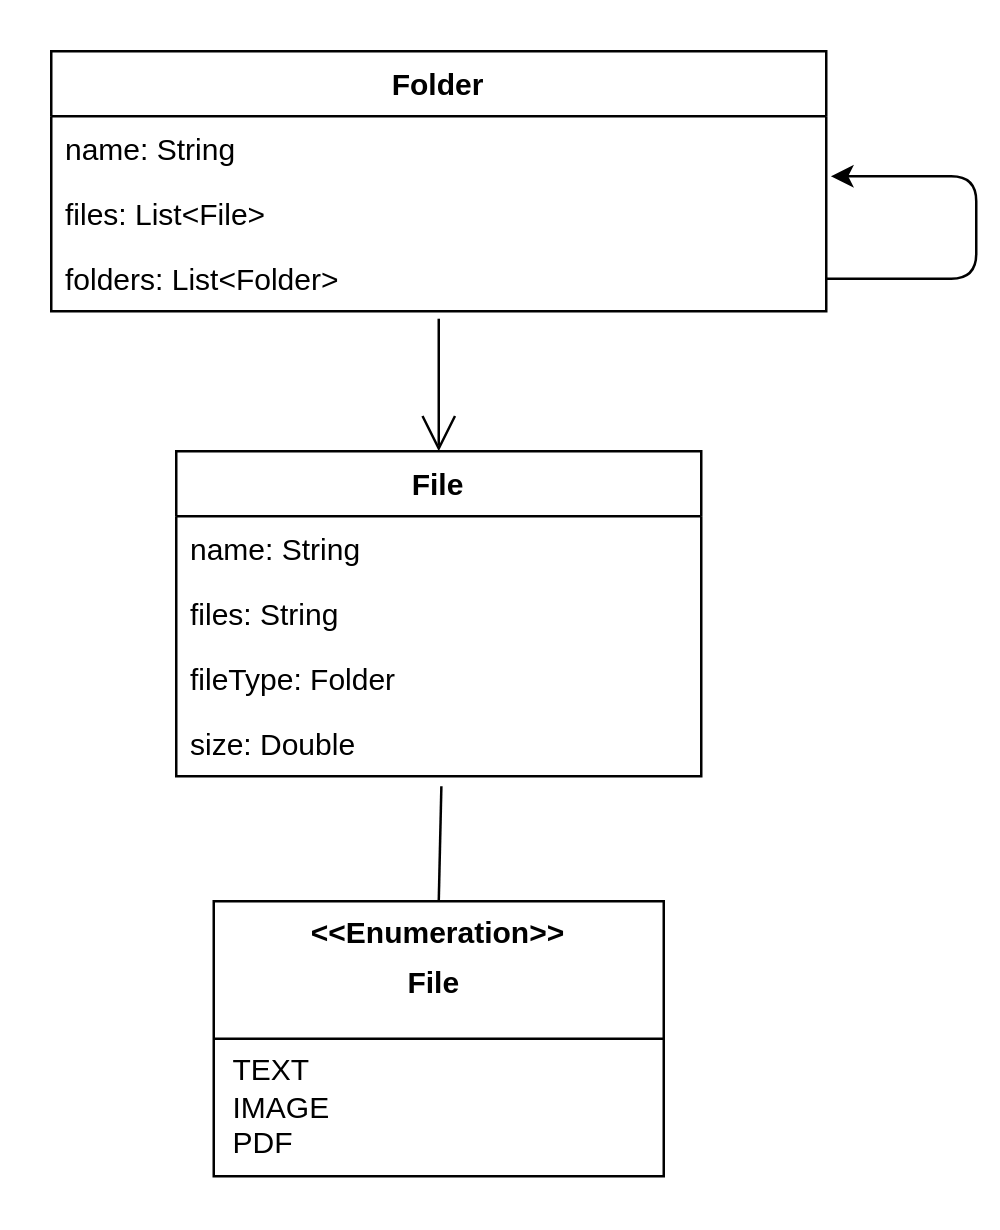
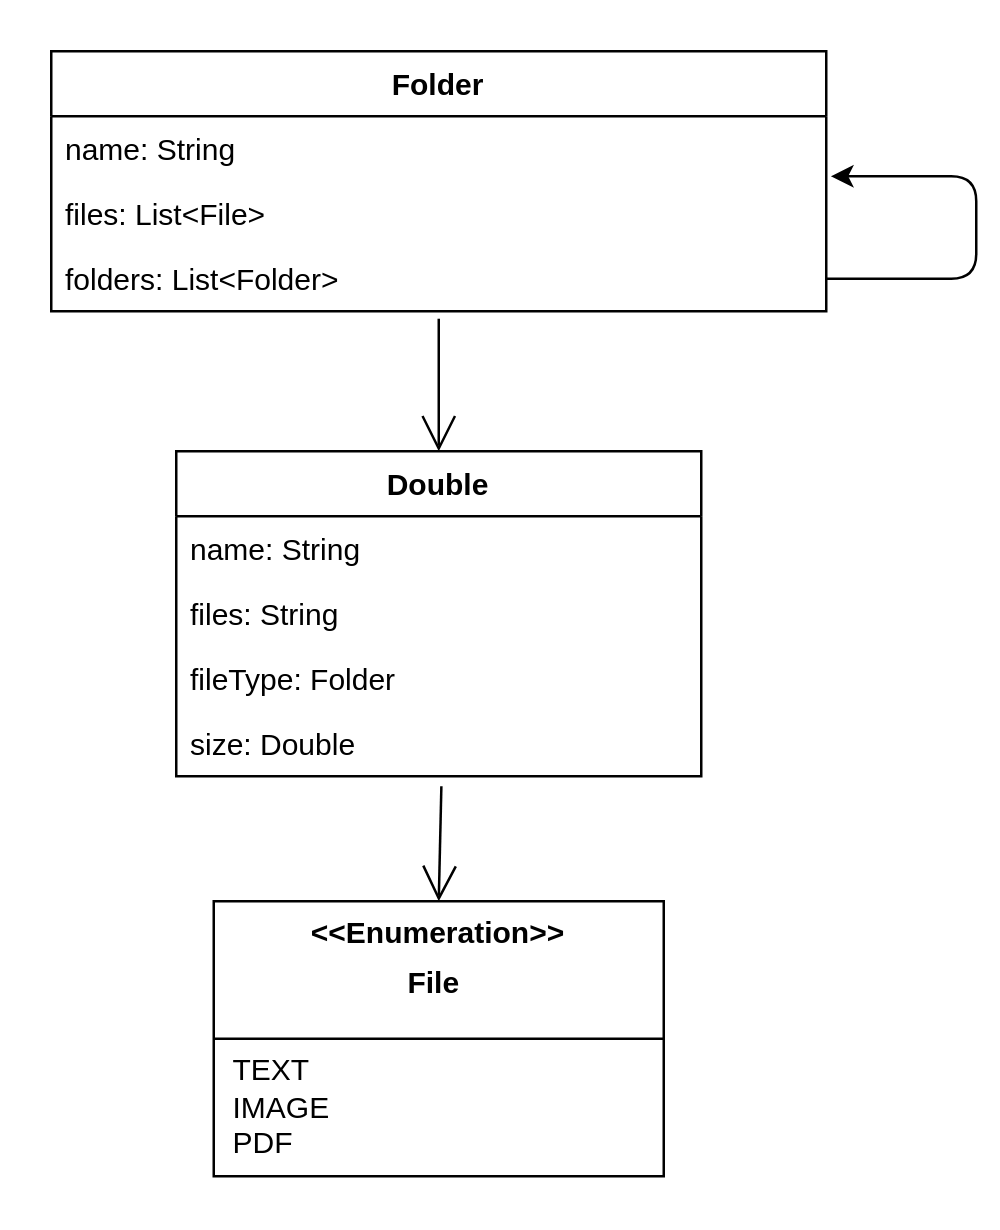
node "File": label "File" -> "Double"
edge "size: Double" -- "<<Enumeration>> File TEXT IMAGE PDF": arrowhead none -> open
